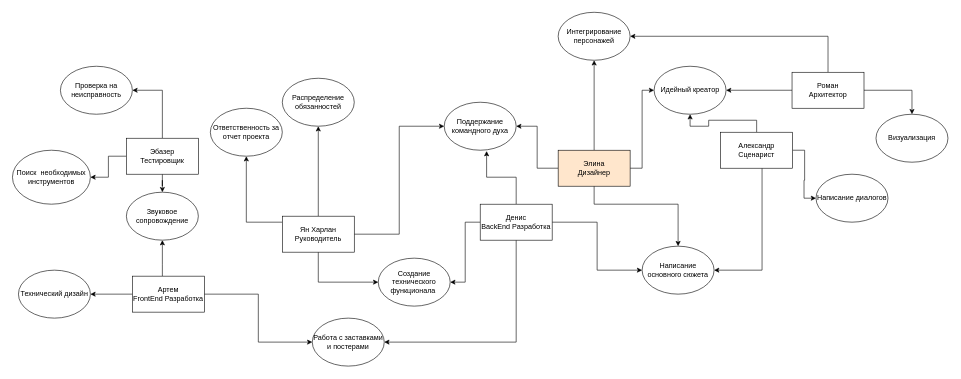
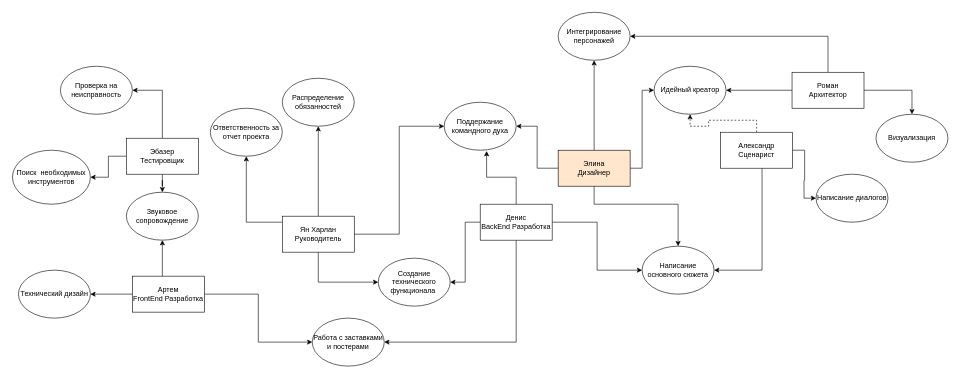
edge "Александр Сценарист" -> "Идейный креатор": style solid -> dashed
